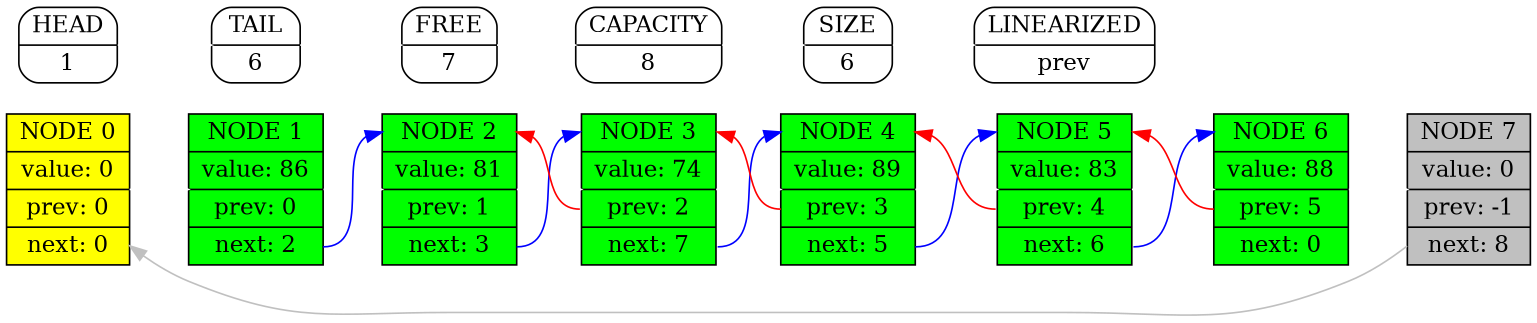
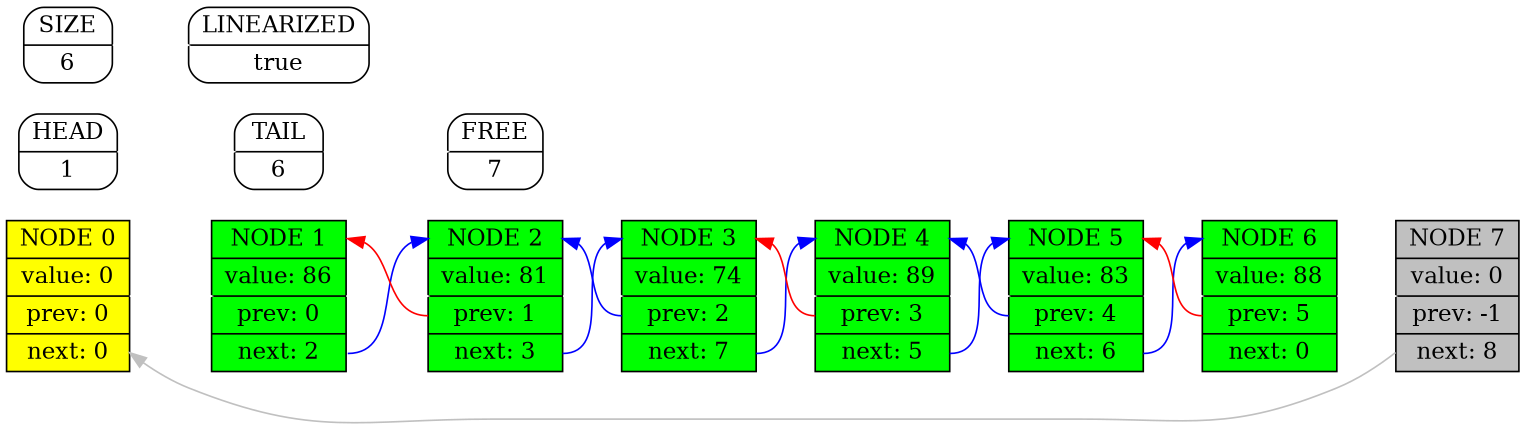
node "CAPACITY": removed
node "LINEARIZED": text "prev" -> "true"
edge "NODE 5" -> "NODE 4": color red -> blue
edge "NODE 3" -> "NODE 2": color red -> blue
edge "NODE 2" -> "NODE 1": added
